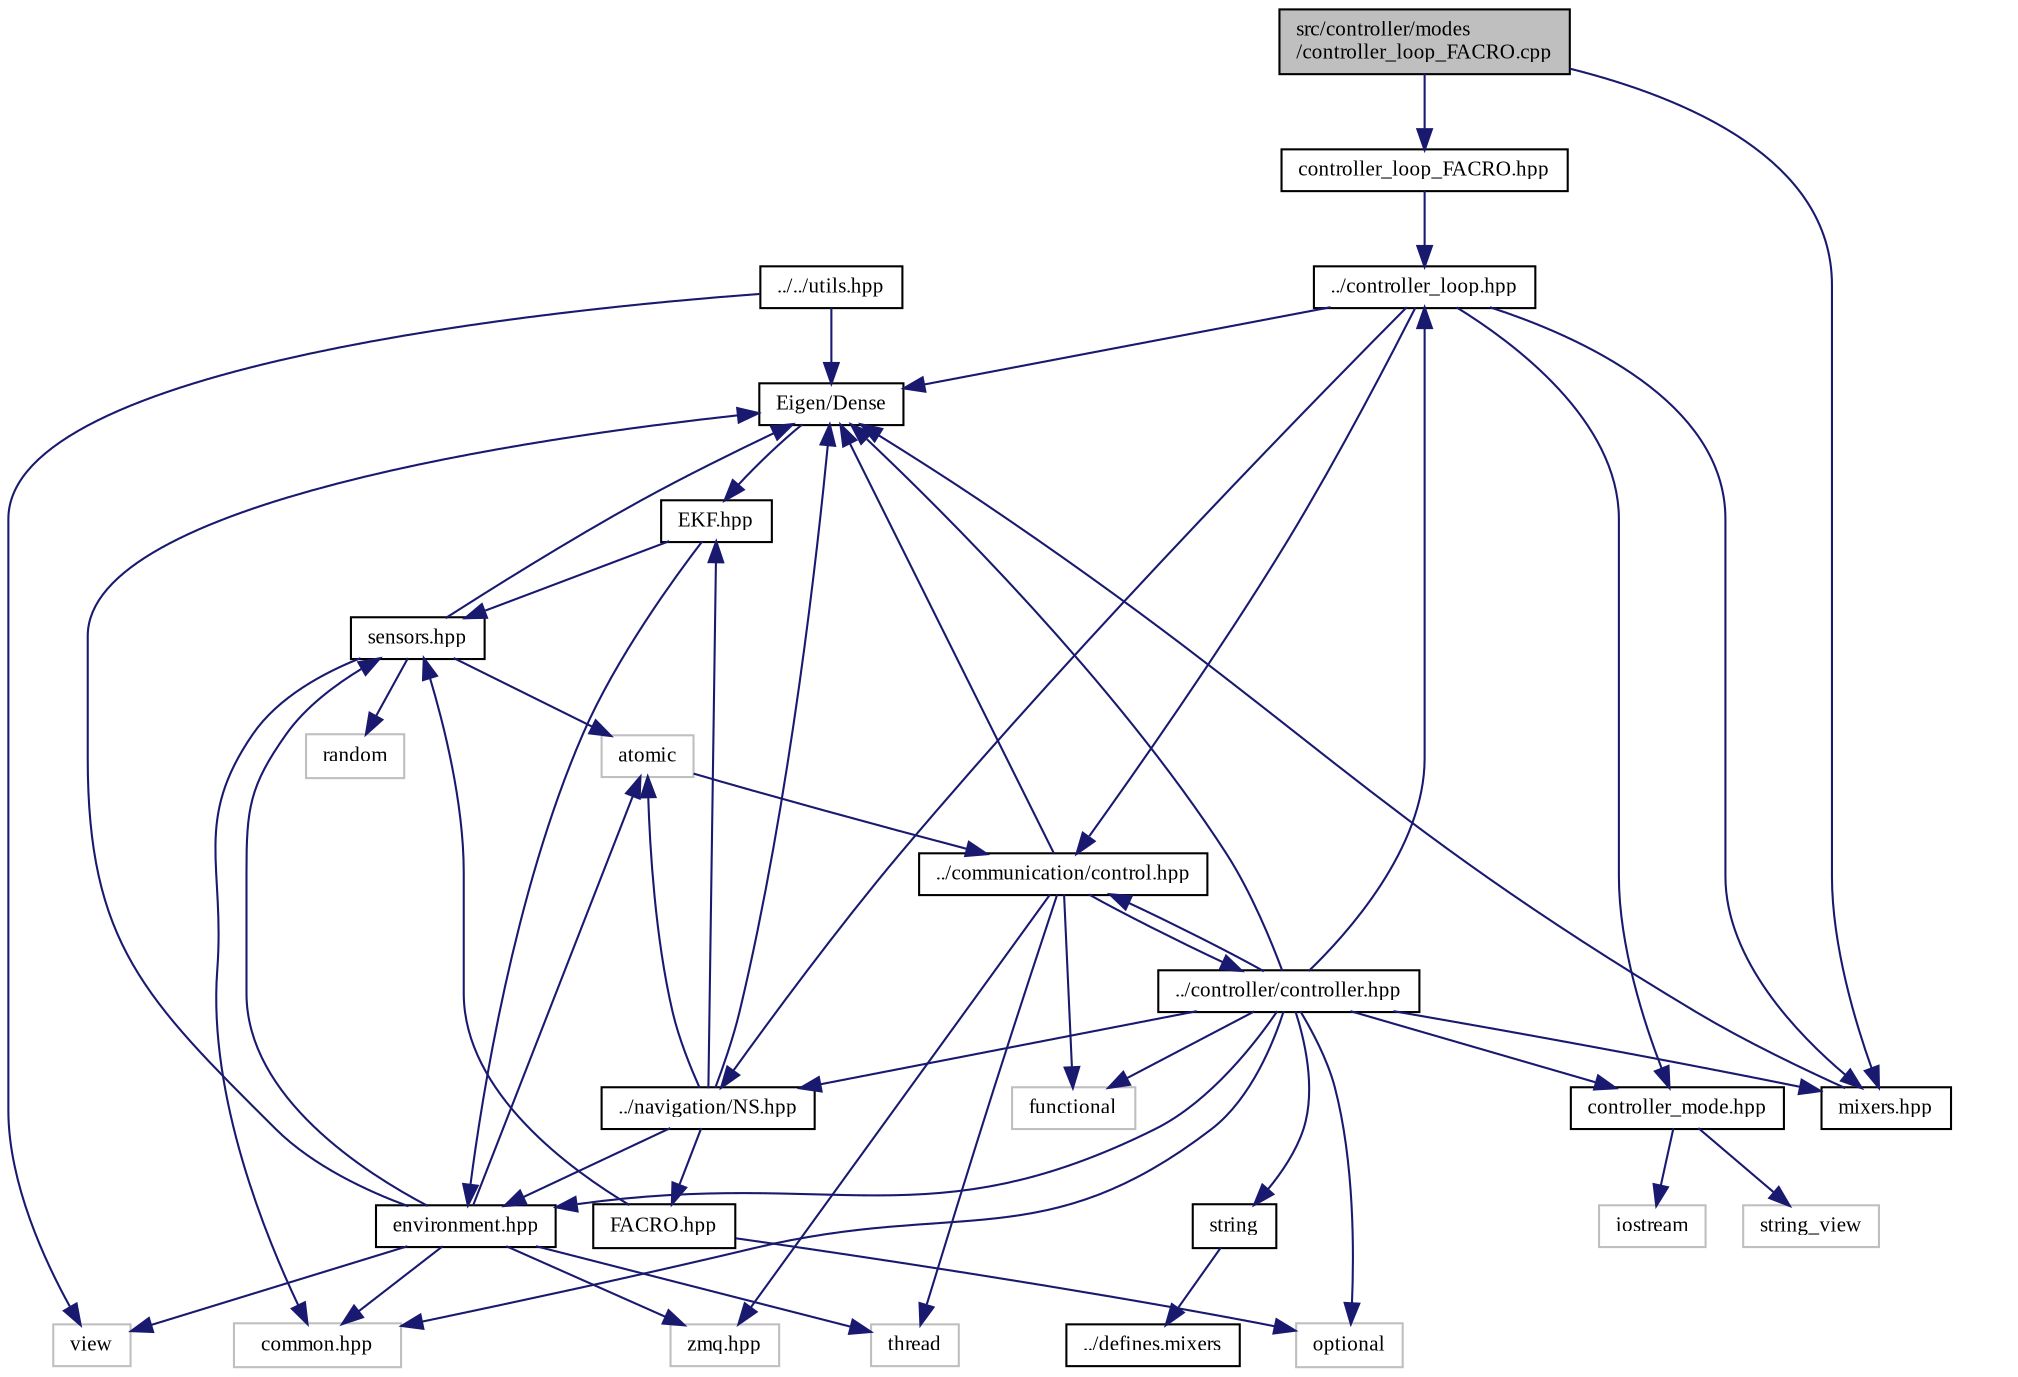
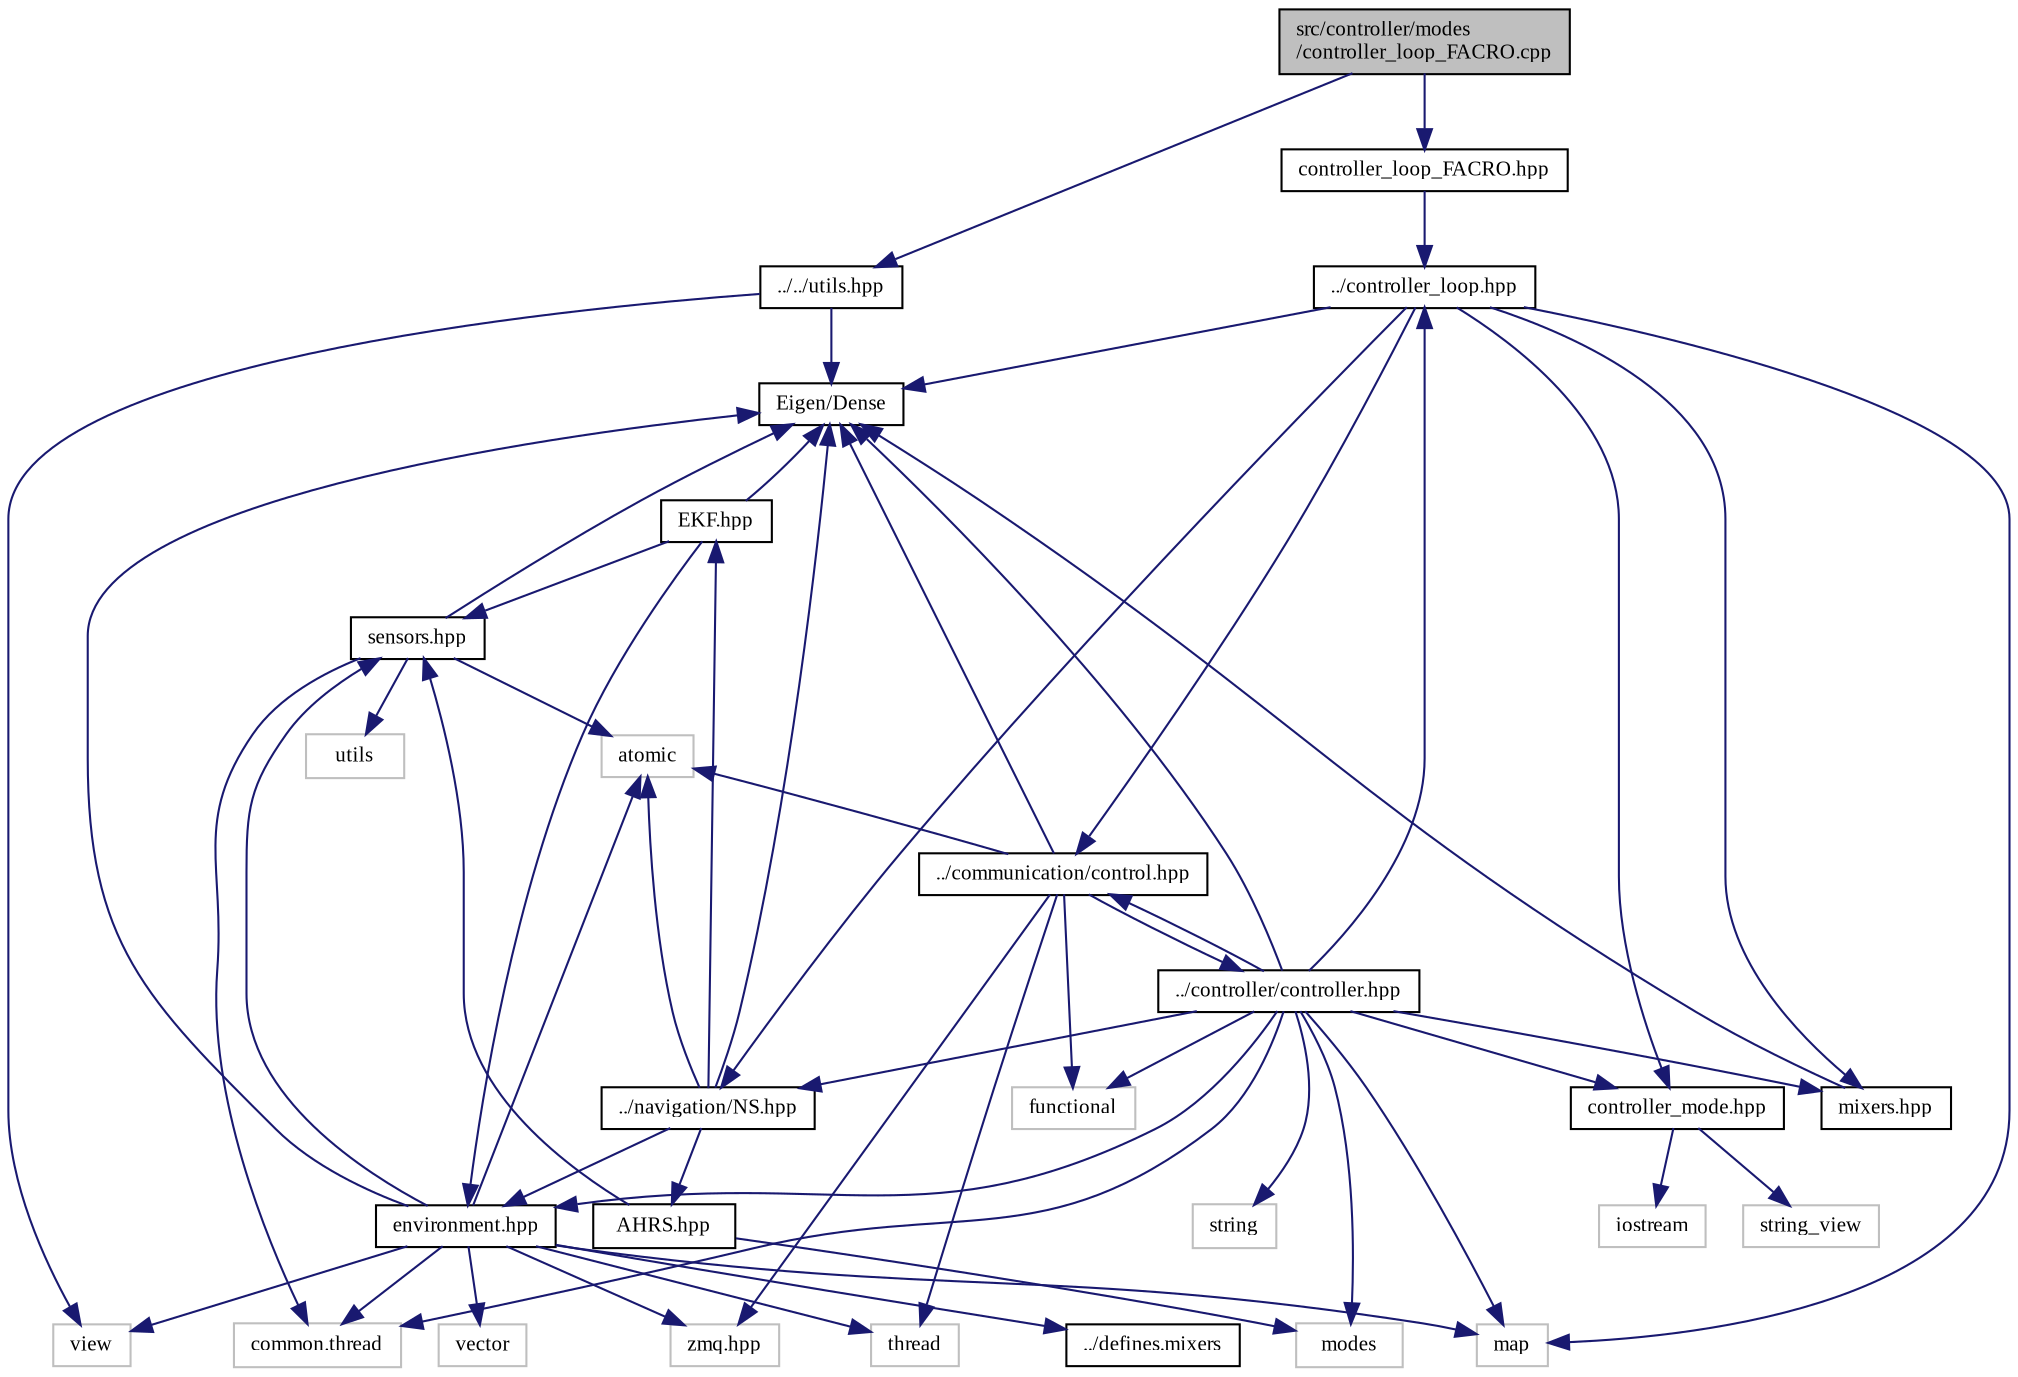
edge "Eigen/Dense" -> "EKF.hpp": reversed
edge "src/controller/modes /controller_loop_FACRO.cpp" -> "mixers.hpp": now "src/controller/modes /controller_loop_FACRO.cpp" -> "../../utils.hpp"
node "random": label "random" -> "utils"
edge "atomic" -> "../communication/control.hpp": reversed
node "FACRO.hpp": label "FACRO.hpp" -> "AHRS.hpp"
node "string": color black -> grey75
edge "string" -> "../defines.mixers": now "environment.hpp" -> "../defines.mixers"
node "common.hpp": label "common.hpp" -> "common.thread"
node "vector": added
node "optional": label "optional" -> "modes"
node "map": added
